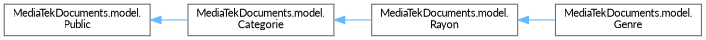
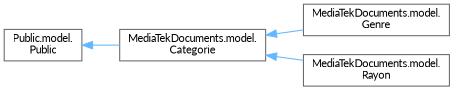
node "MediaTekDocuments.model. Public": label "MediaTekDocuments.model. Public" -> "Public.model. Public"
edge "MediaTekDocuments.model. Genre" -> "MediaTekDocuments.model. Rayon": now "MediaTekDocuments.model. Genre" -> "MediaTekDocuments.model. Categorie"
